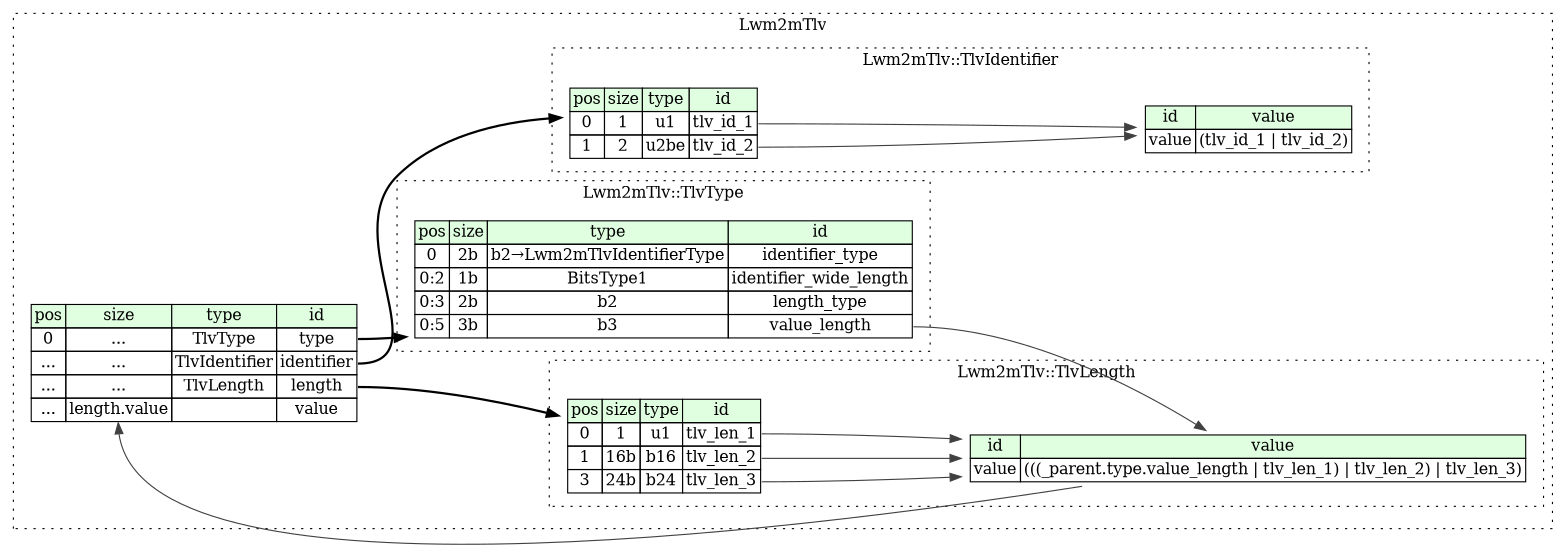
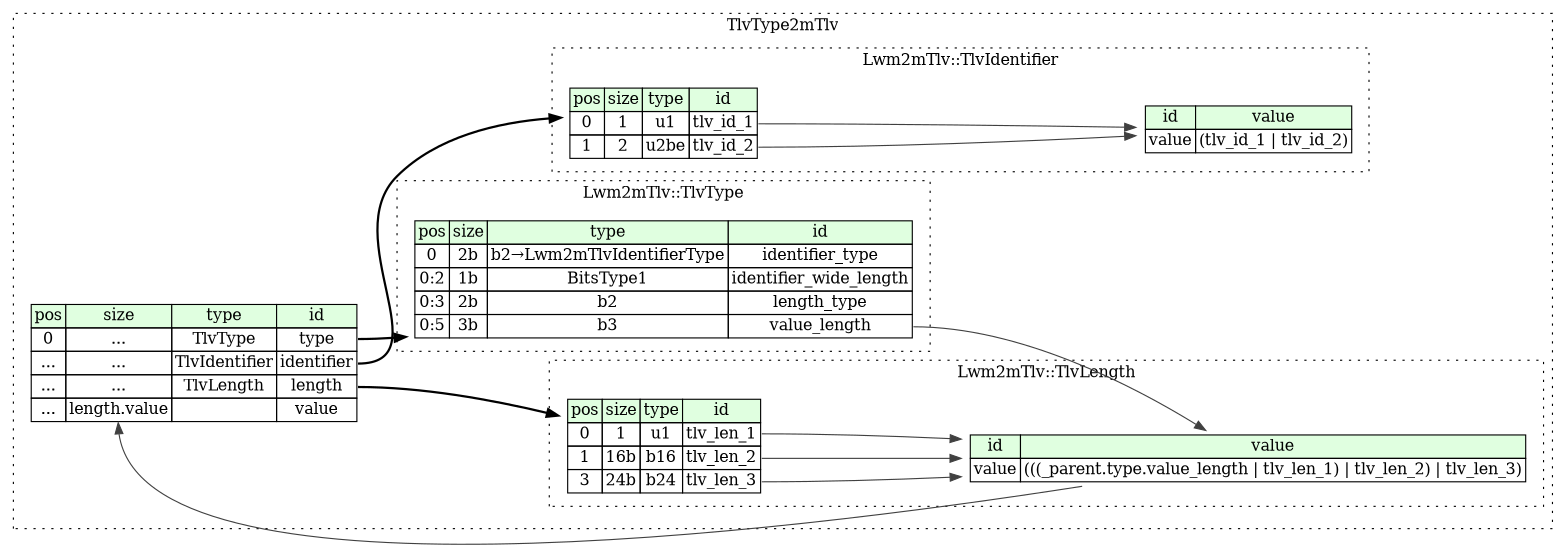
cluster "Lwm2mTlv": label "Lwm2mTlv" -> "TlvType2mTlv"
